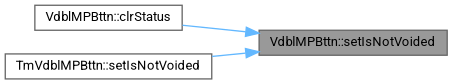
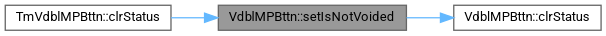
edge "VdblMPBttn::clrStatus" -> "VdblMPBttn::setIsNotVoided": reversed
node "TmVdblMPBttn::setIsNotVoided": label "TmVdblMPBttn::setIsNotVoided" -> "TmVdblMPBttn::clrStatus"
